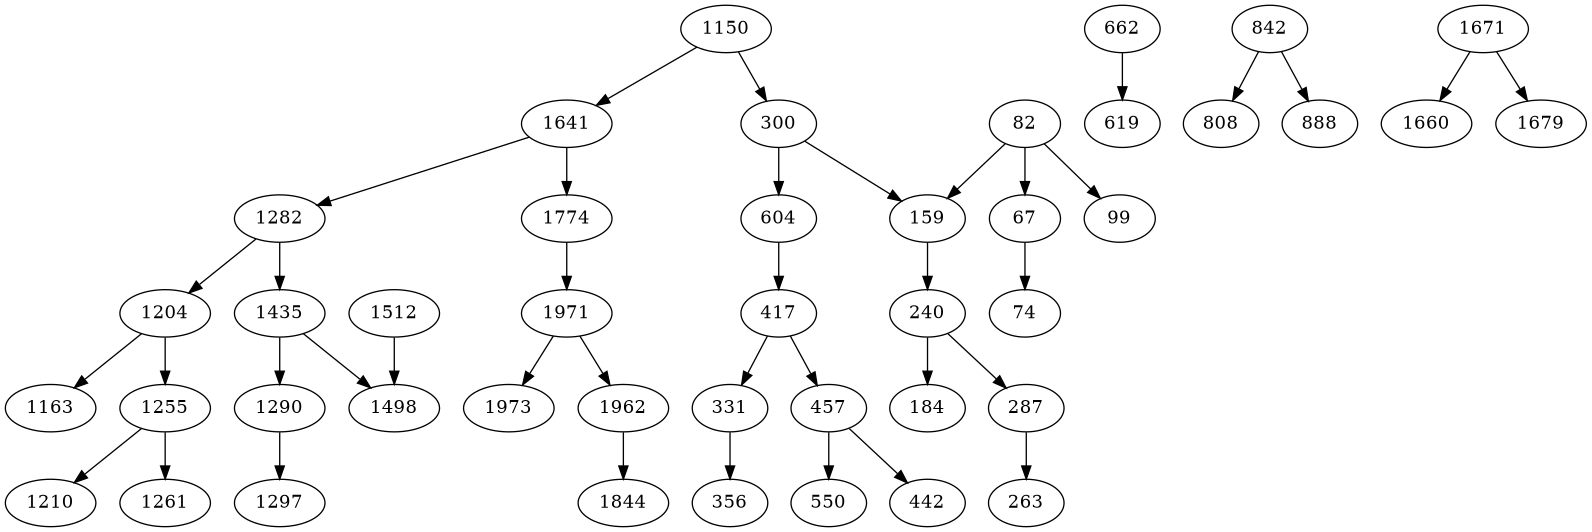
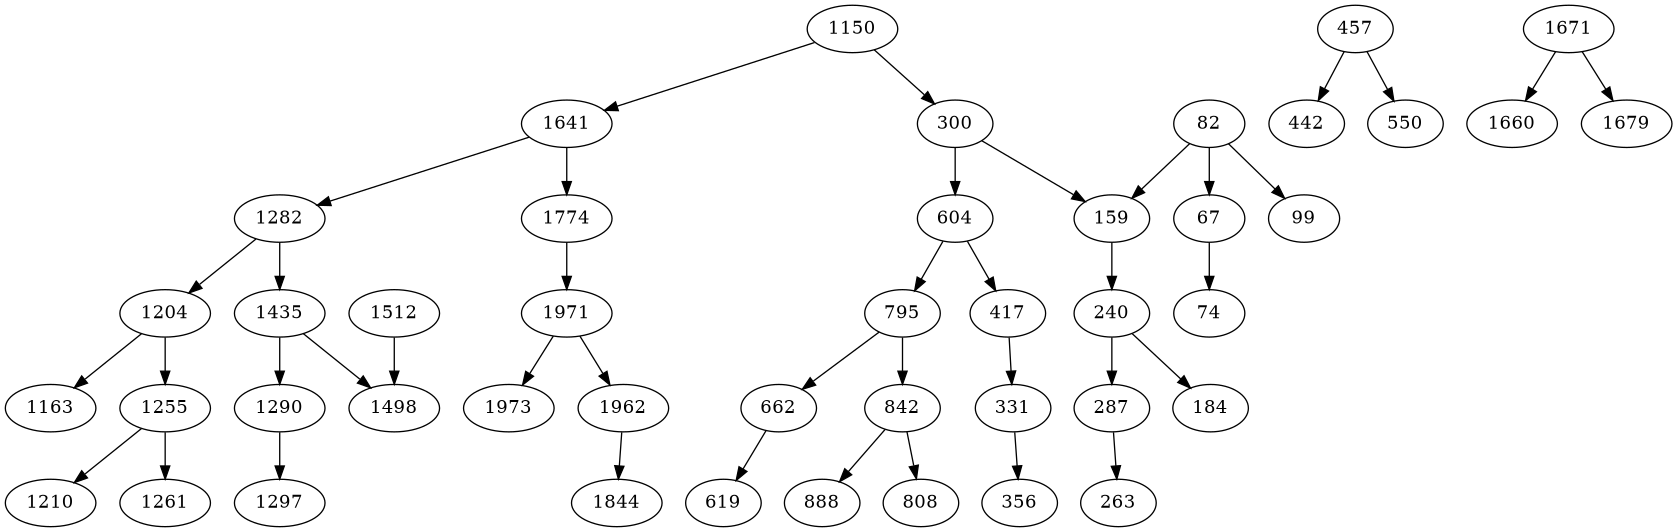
node "795": added
edge "417" -> "457": removed
